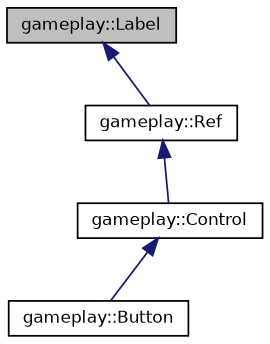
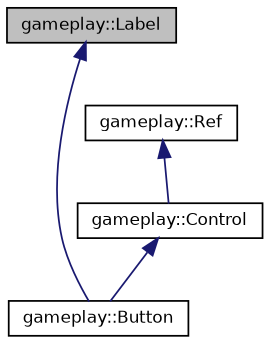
edge "gameplay::Ref" -> "gameplay::Label": now "gameplay::Button" -> "gameplay::Label"
